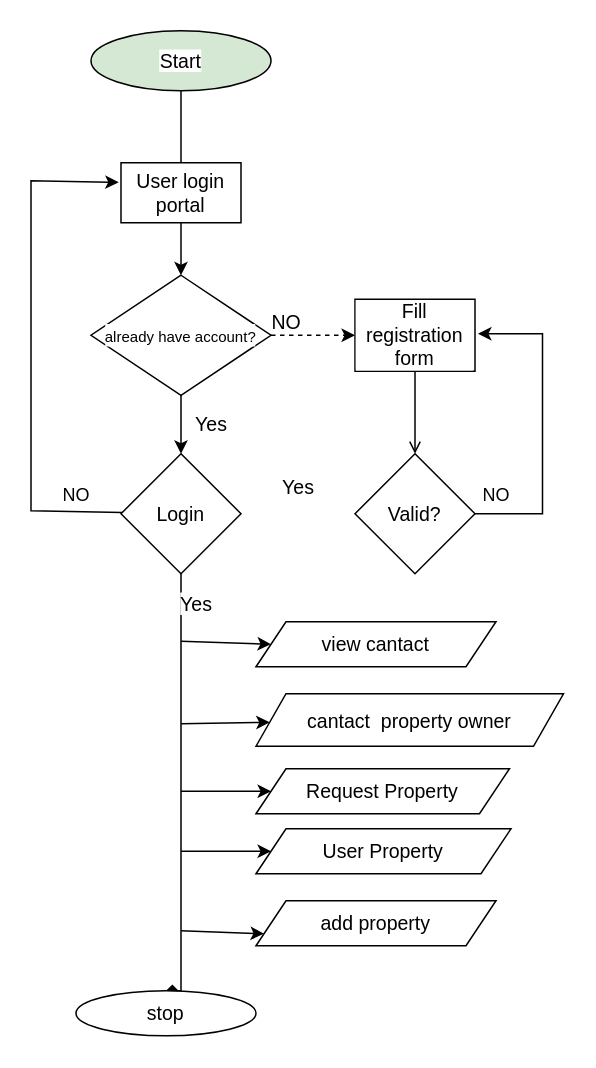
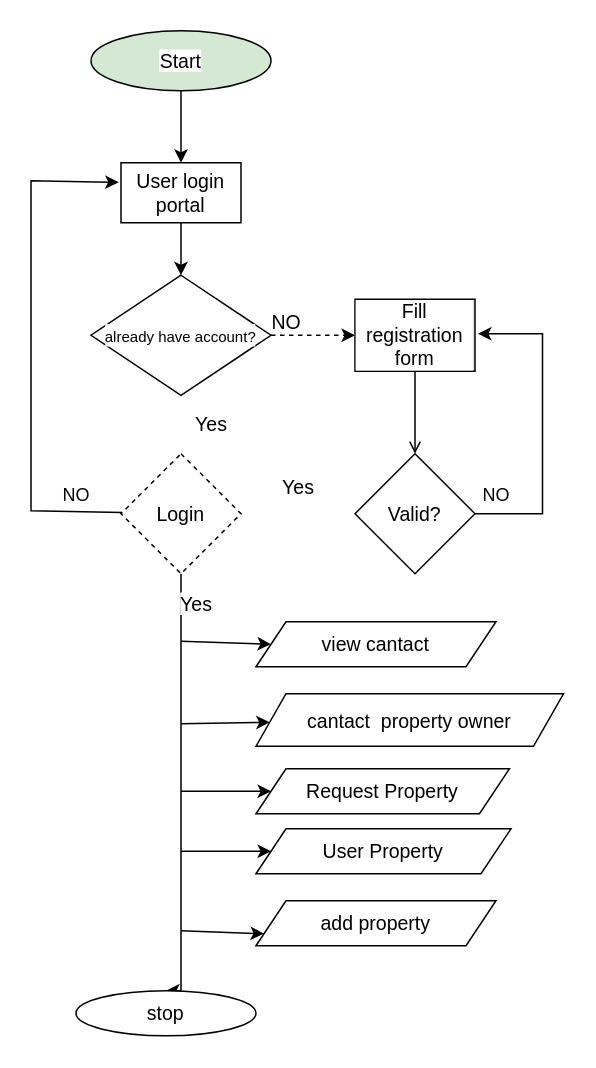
edge "Start" -- "User login portal": arrowhead none -> classic
node "Fill registration form": fillcolor #ffffff -> #d5e8d4
edge "already have account?" -> "Login": removed
node "Login": style solid -> dashed
edge "Login" -> "stop": arrowhead diamond -> classic
